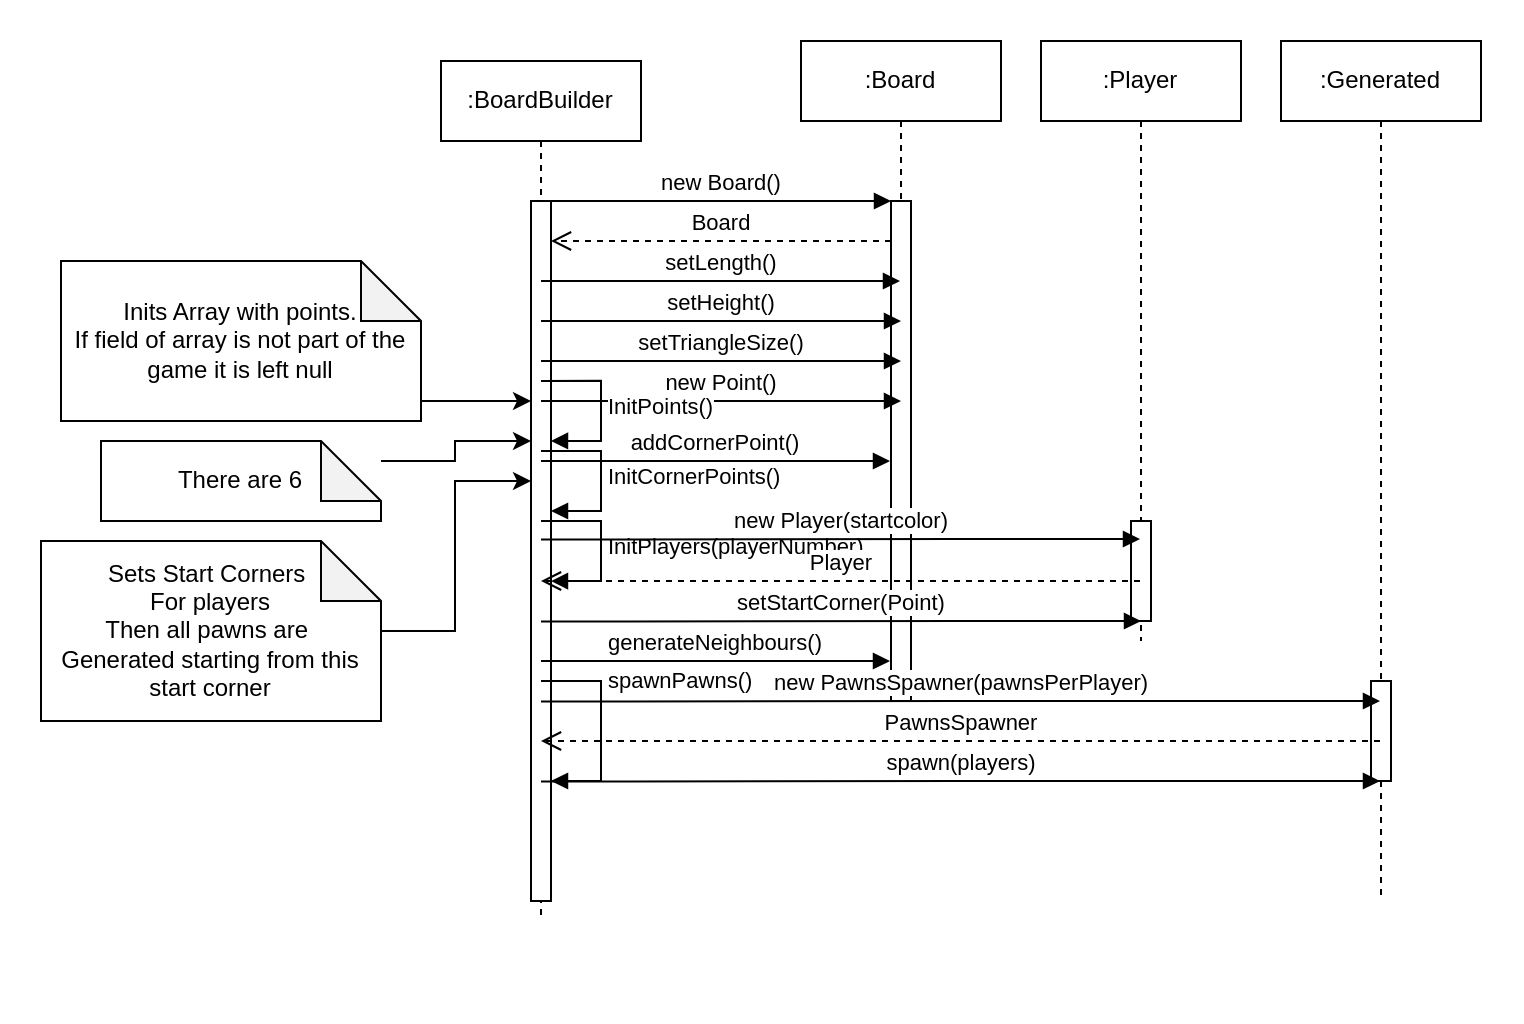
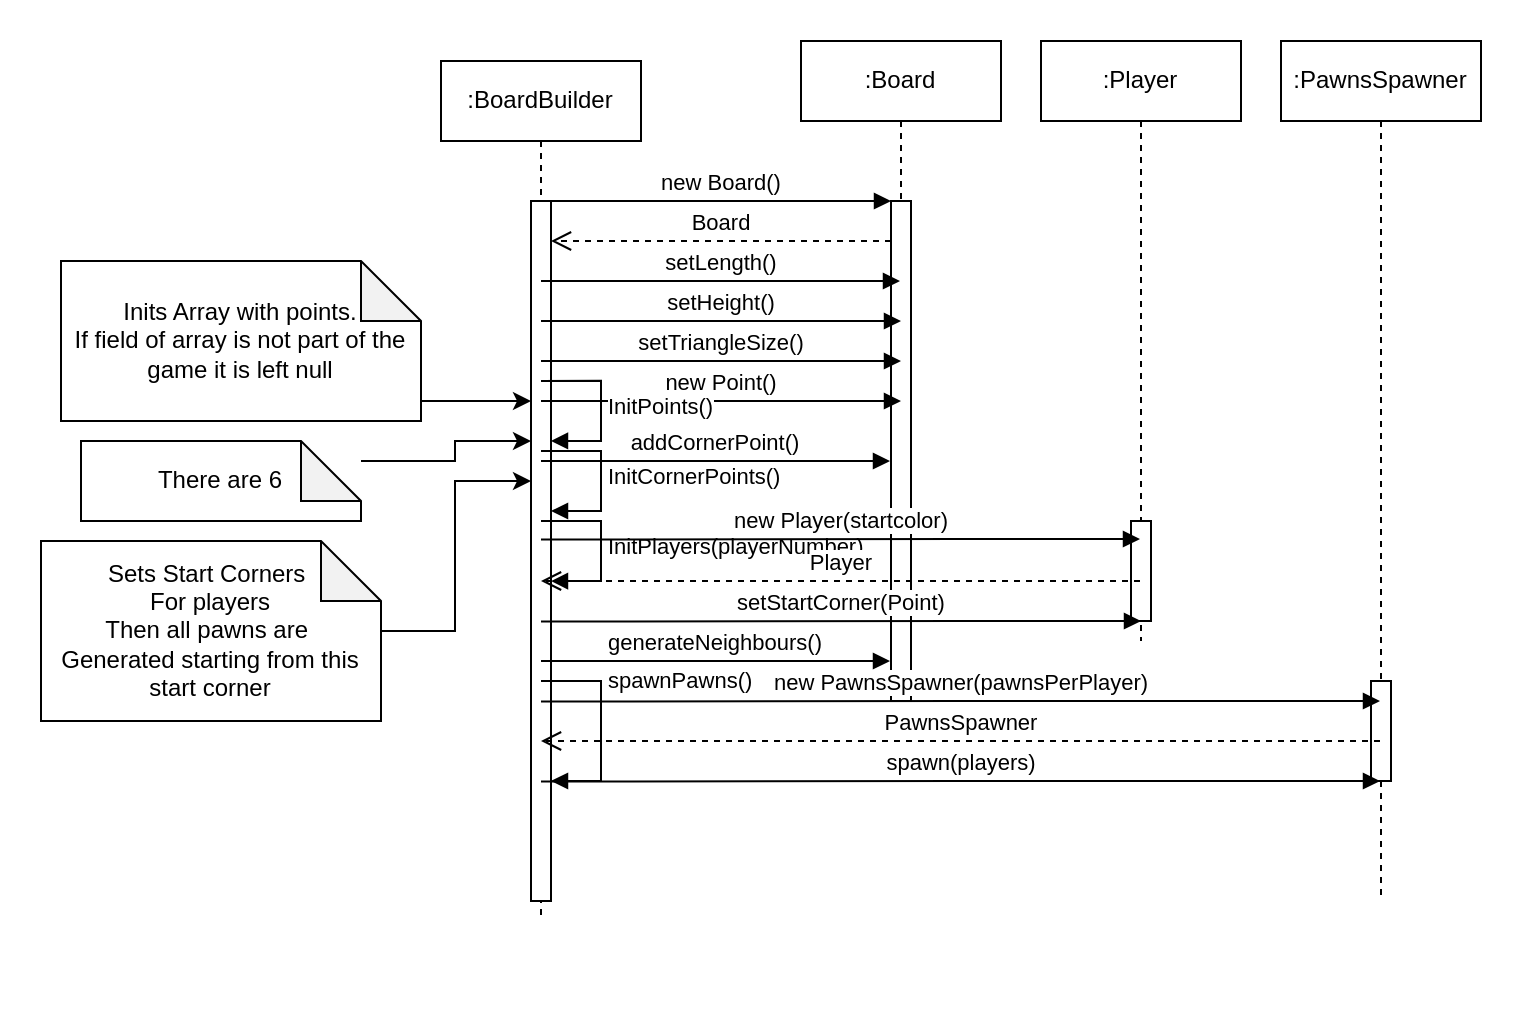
node ":Generated": label ":Generated" -> ":PawnsSpawner"
node "There are 6": moved (241, 481) -> (221, 481)
